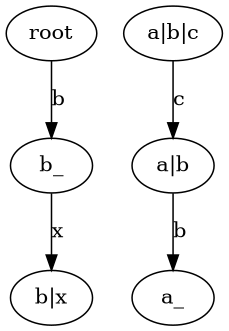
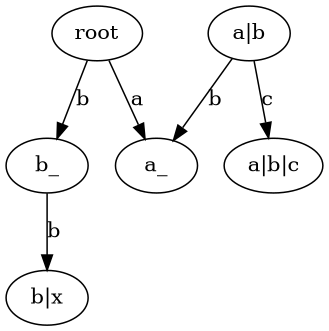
edge "a|b|c" -> "a|b": reversed
edge "root" -> "a_": added, label "a"
edge "b_" -> "b|x": label "x" -> "b"
